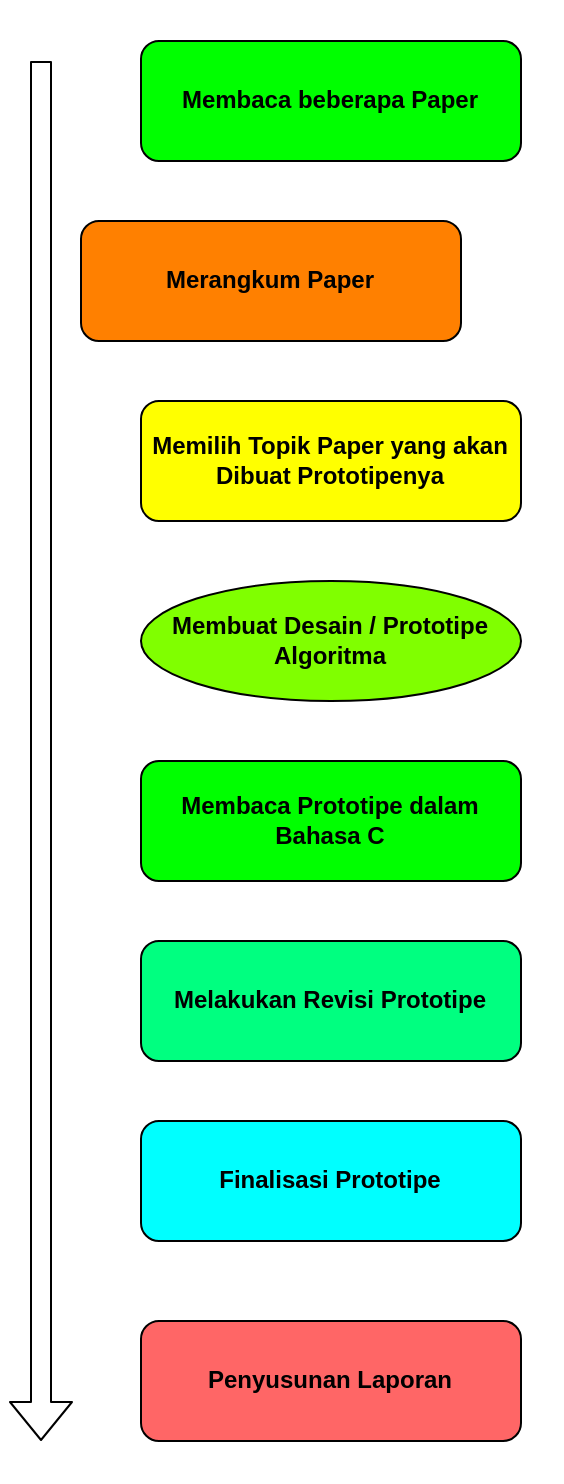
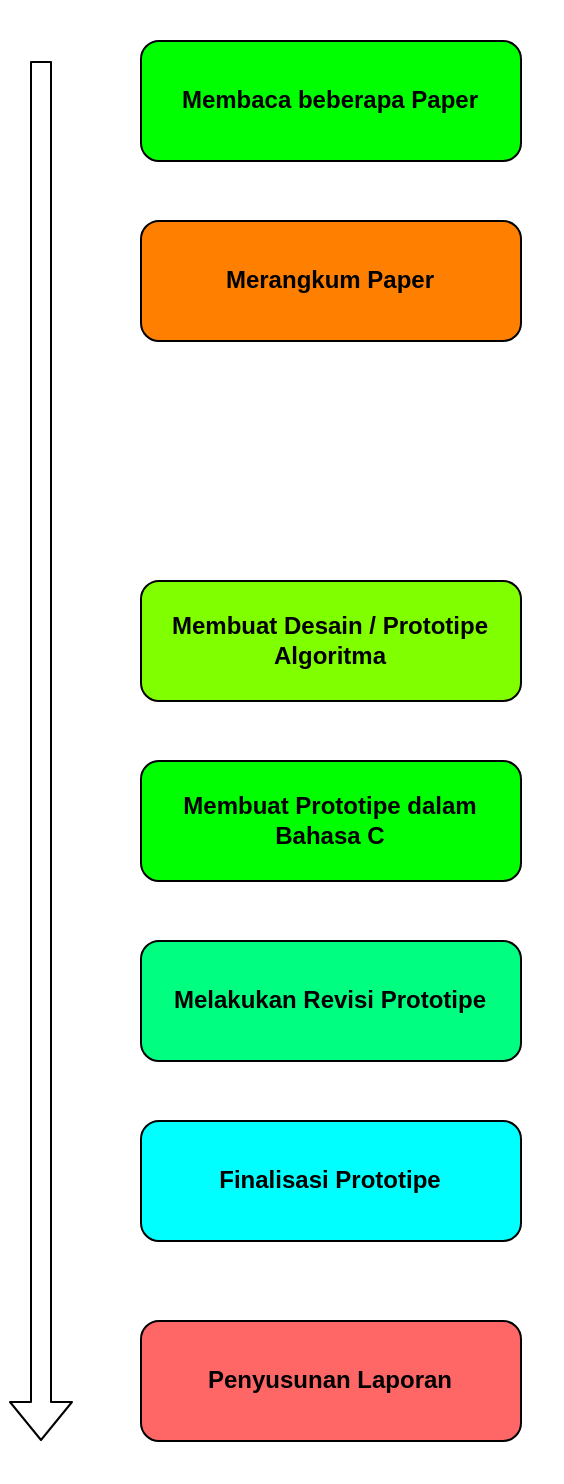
node "Merangkum Paper": moved (271, 281) -> (331, 281)
node "Memilih Topik Paper yang akan Dibuat Prototipenya": removed
node "Membuat Desain / Prototipe Algoritma": shape ellipse -> rounded rectangle
node "Membaca Prototipe dalam Bahasa C": label "Membaca Prototipe dalam Bahasa C" -> "Membuat Prototipe dalam Bahasa C"
